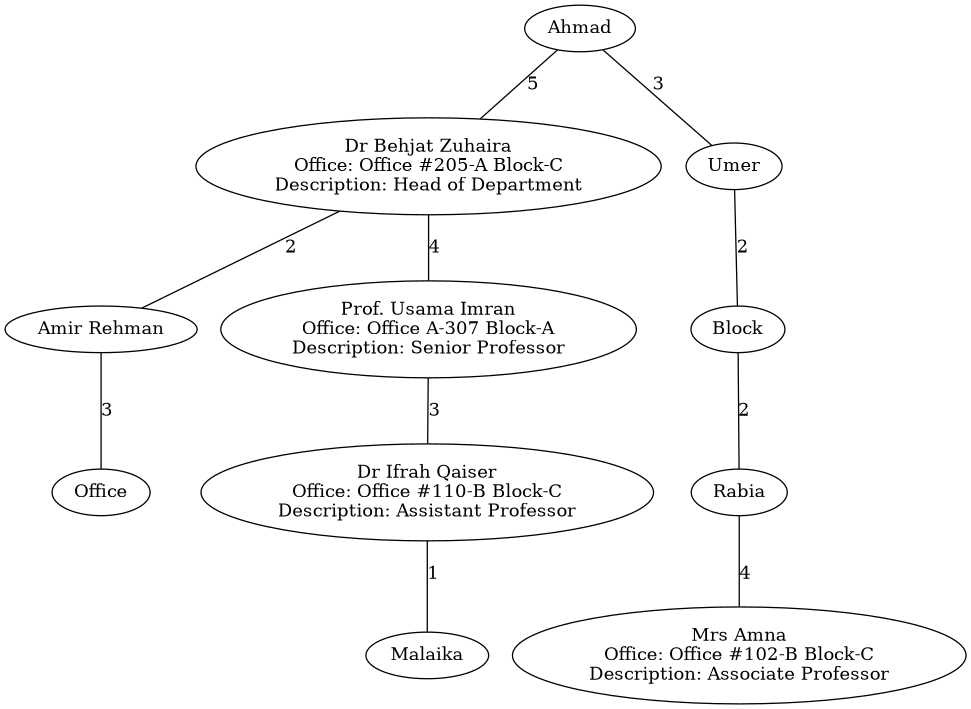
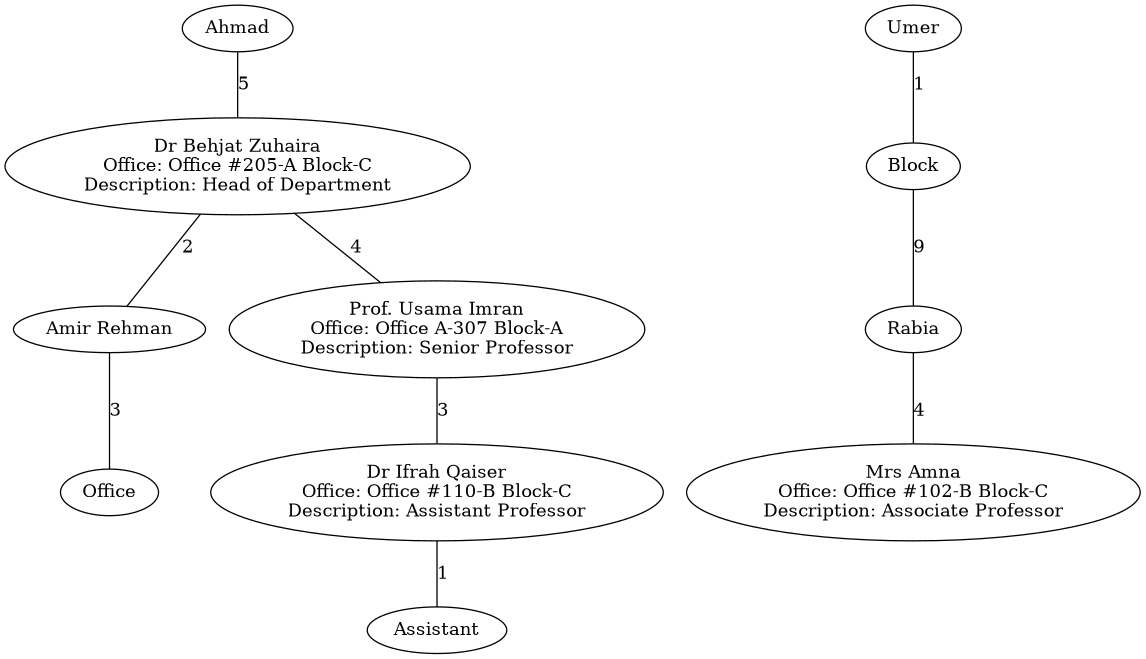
edge "Ahmad" -- "Umer": removed, label "3"
edge "Umer" -- "Block": label "2" -> "1"
edge "Block" -- "Rabia": label "2" -> "9"
node "Malaika": label "Malaika" -> "Assistant"
